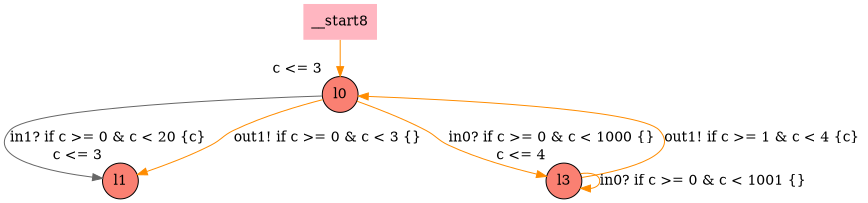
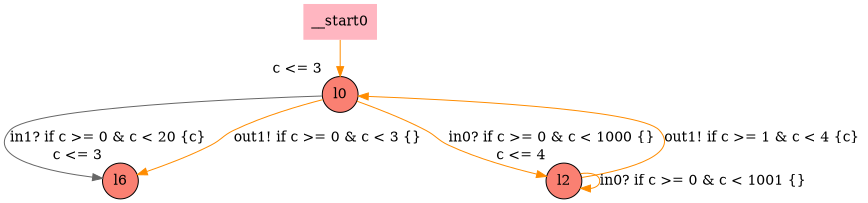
node "__start8": label "__start8" -> "__start0"
node "l1 c <= 3": label "l1 c <= 3" -> "l6 c <= 3"
node "l3 c <= 4": label "l3 c <= 4" -> "l2 c <= 4"
